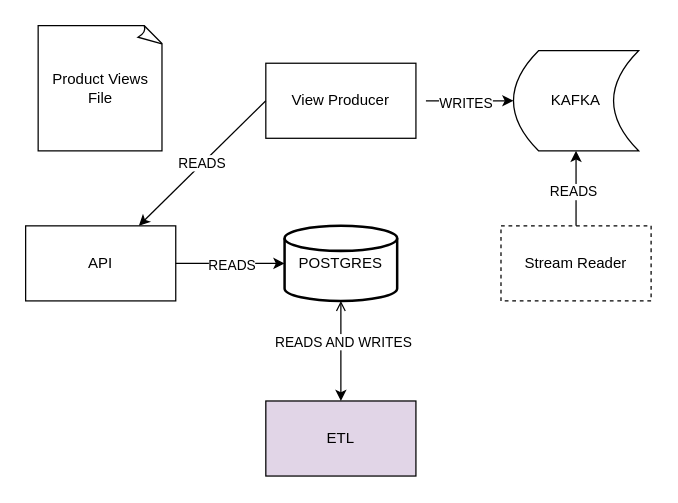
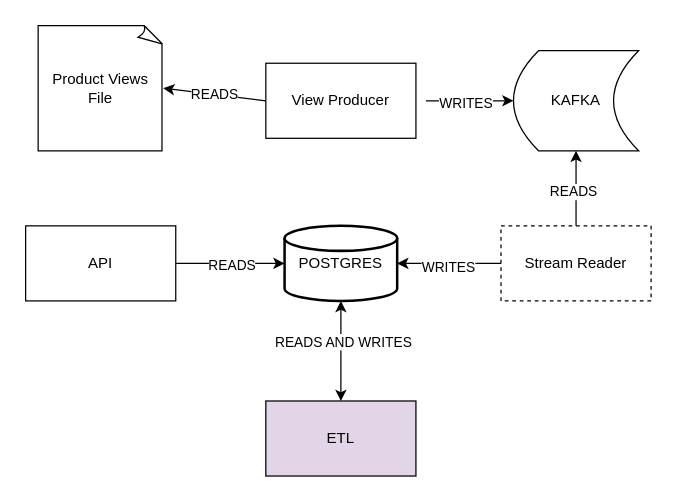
edge "View Producer" -> "API": now "View Producer" -> "Product Views File"
edge "Stream Reader" -> "POSTGRES": added, label "WRITES"
edge "POSTGRES" -- "ETL": arrowhead open -> classic
